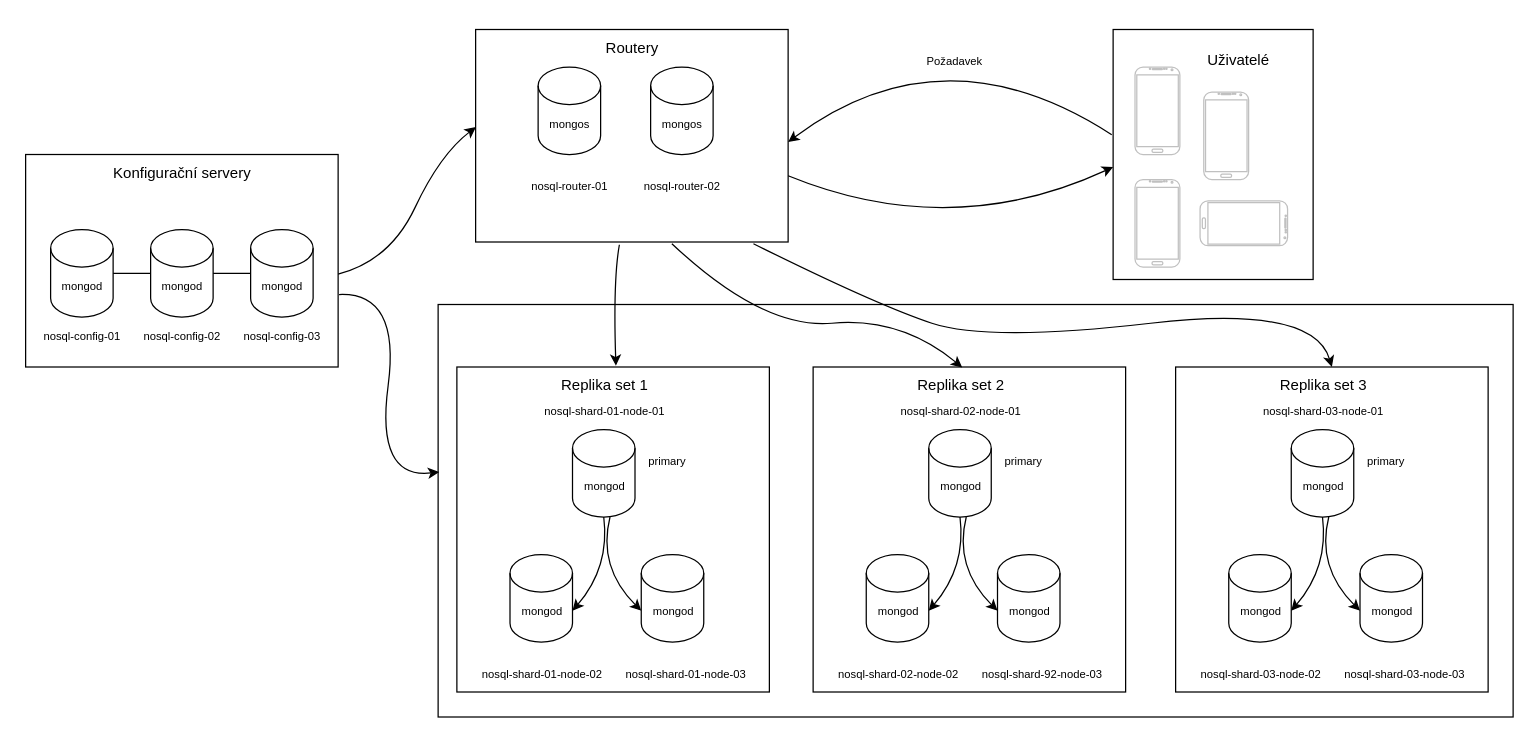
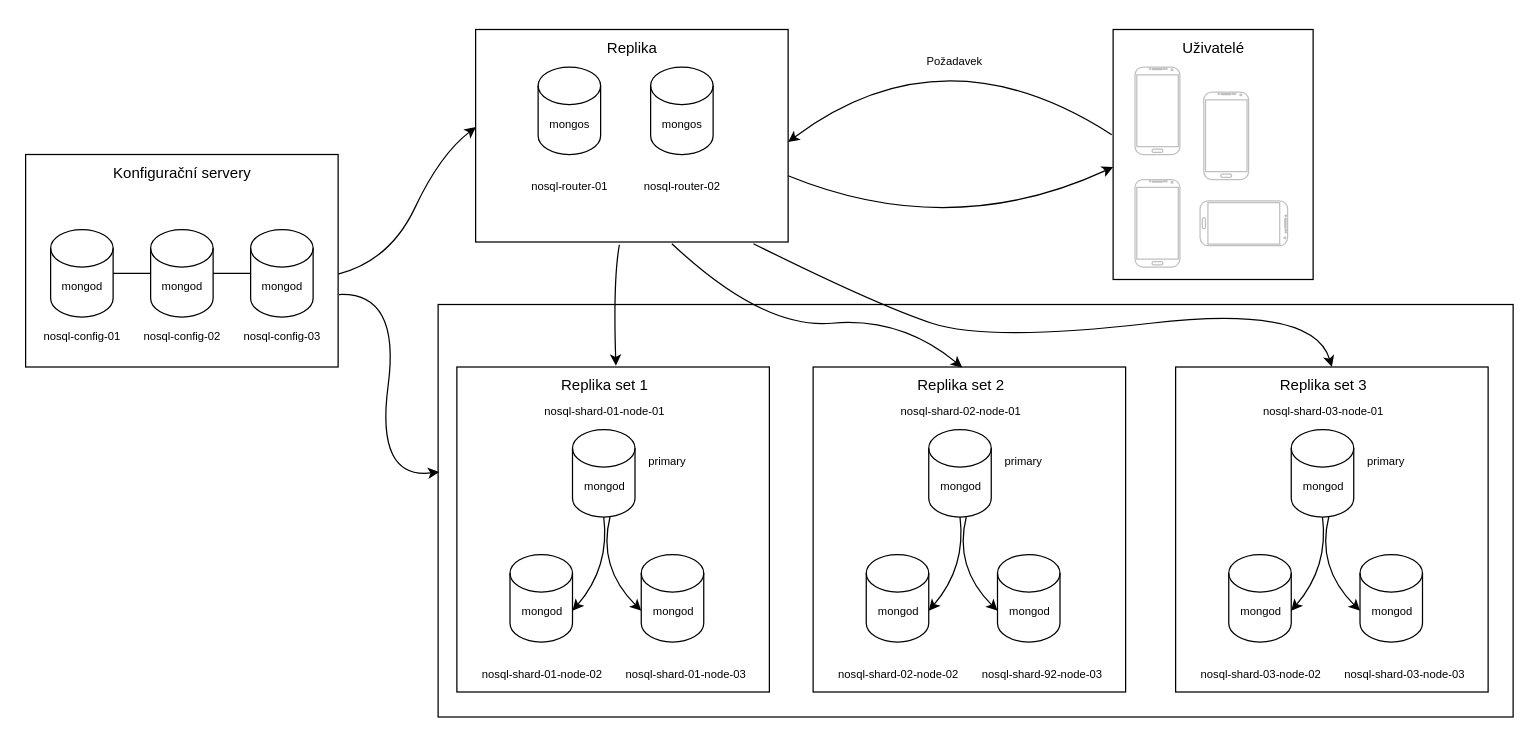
node "Routery": label "Routery" -> "Replika"
node "Uživatelé": moved (1238, 61) -> (1213, 48)
